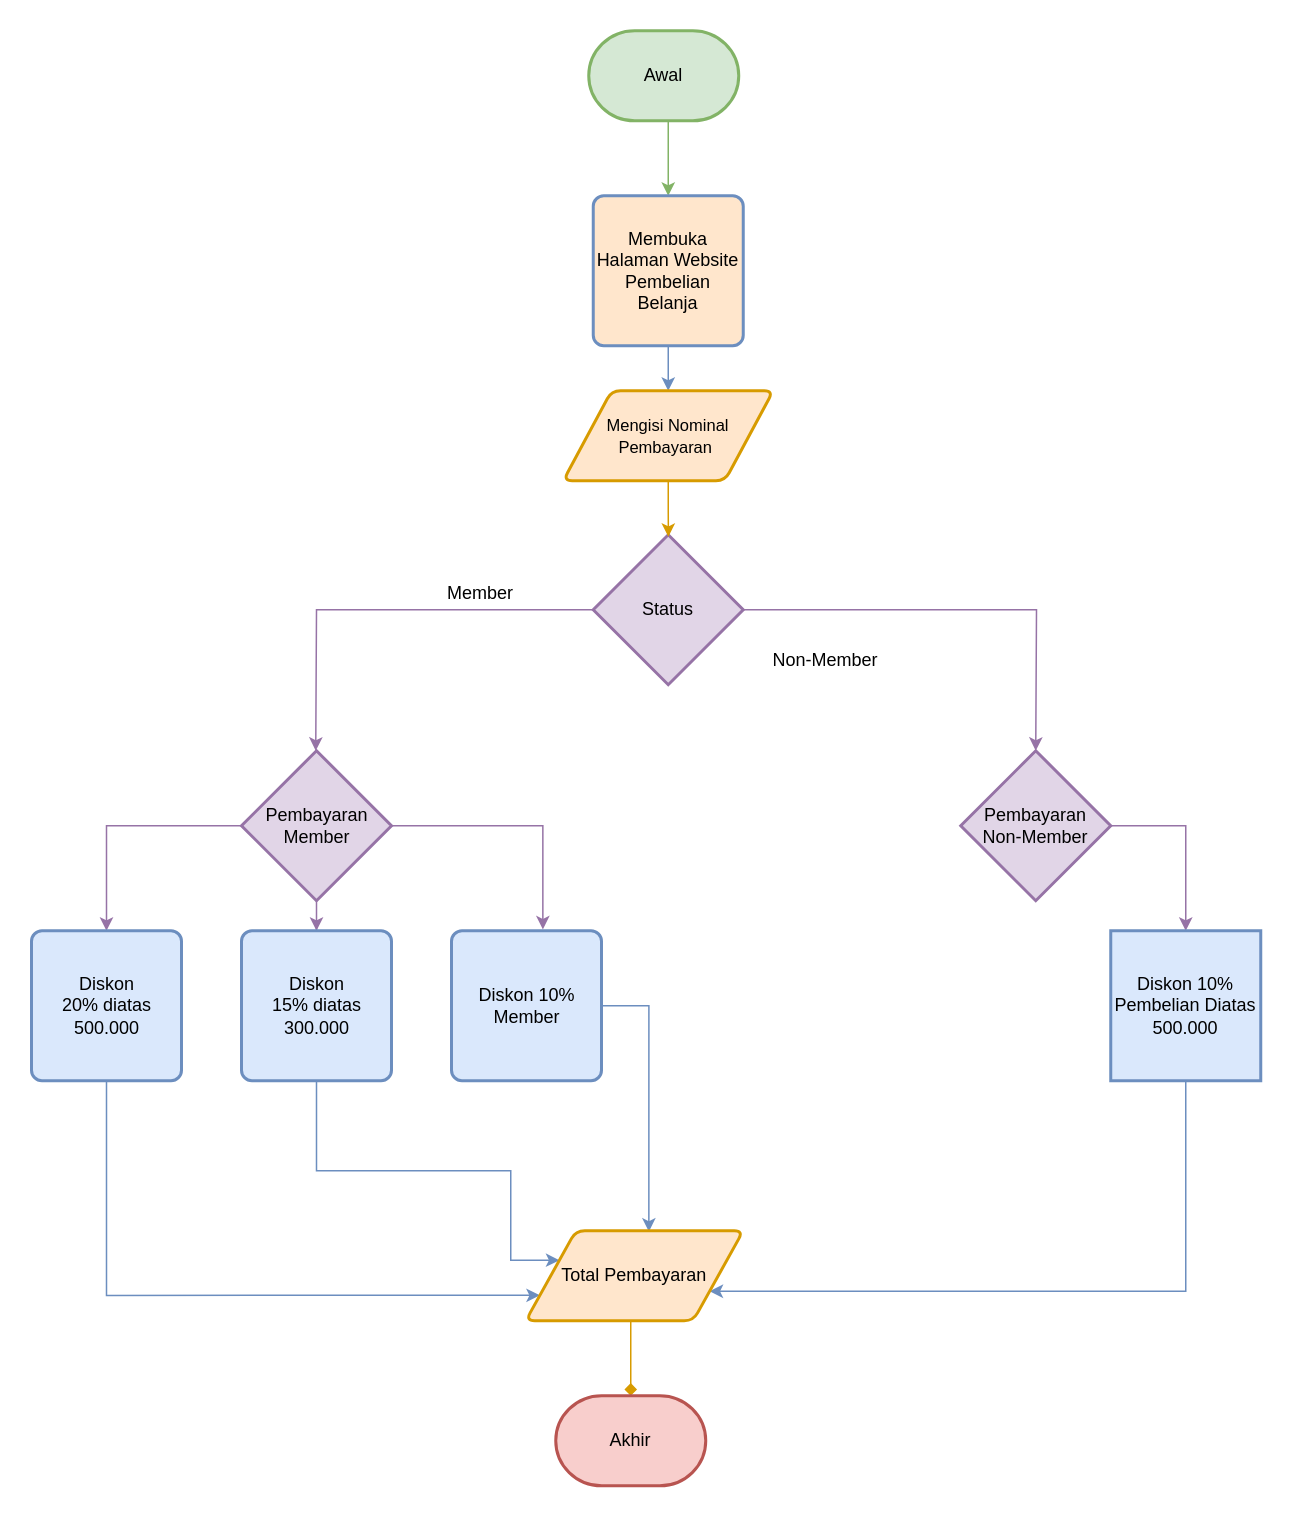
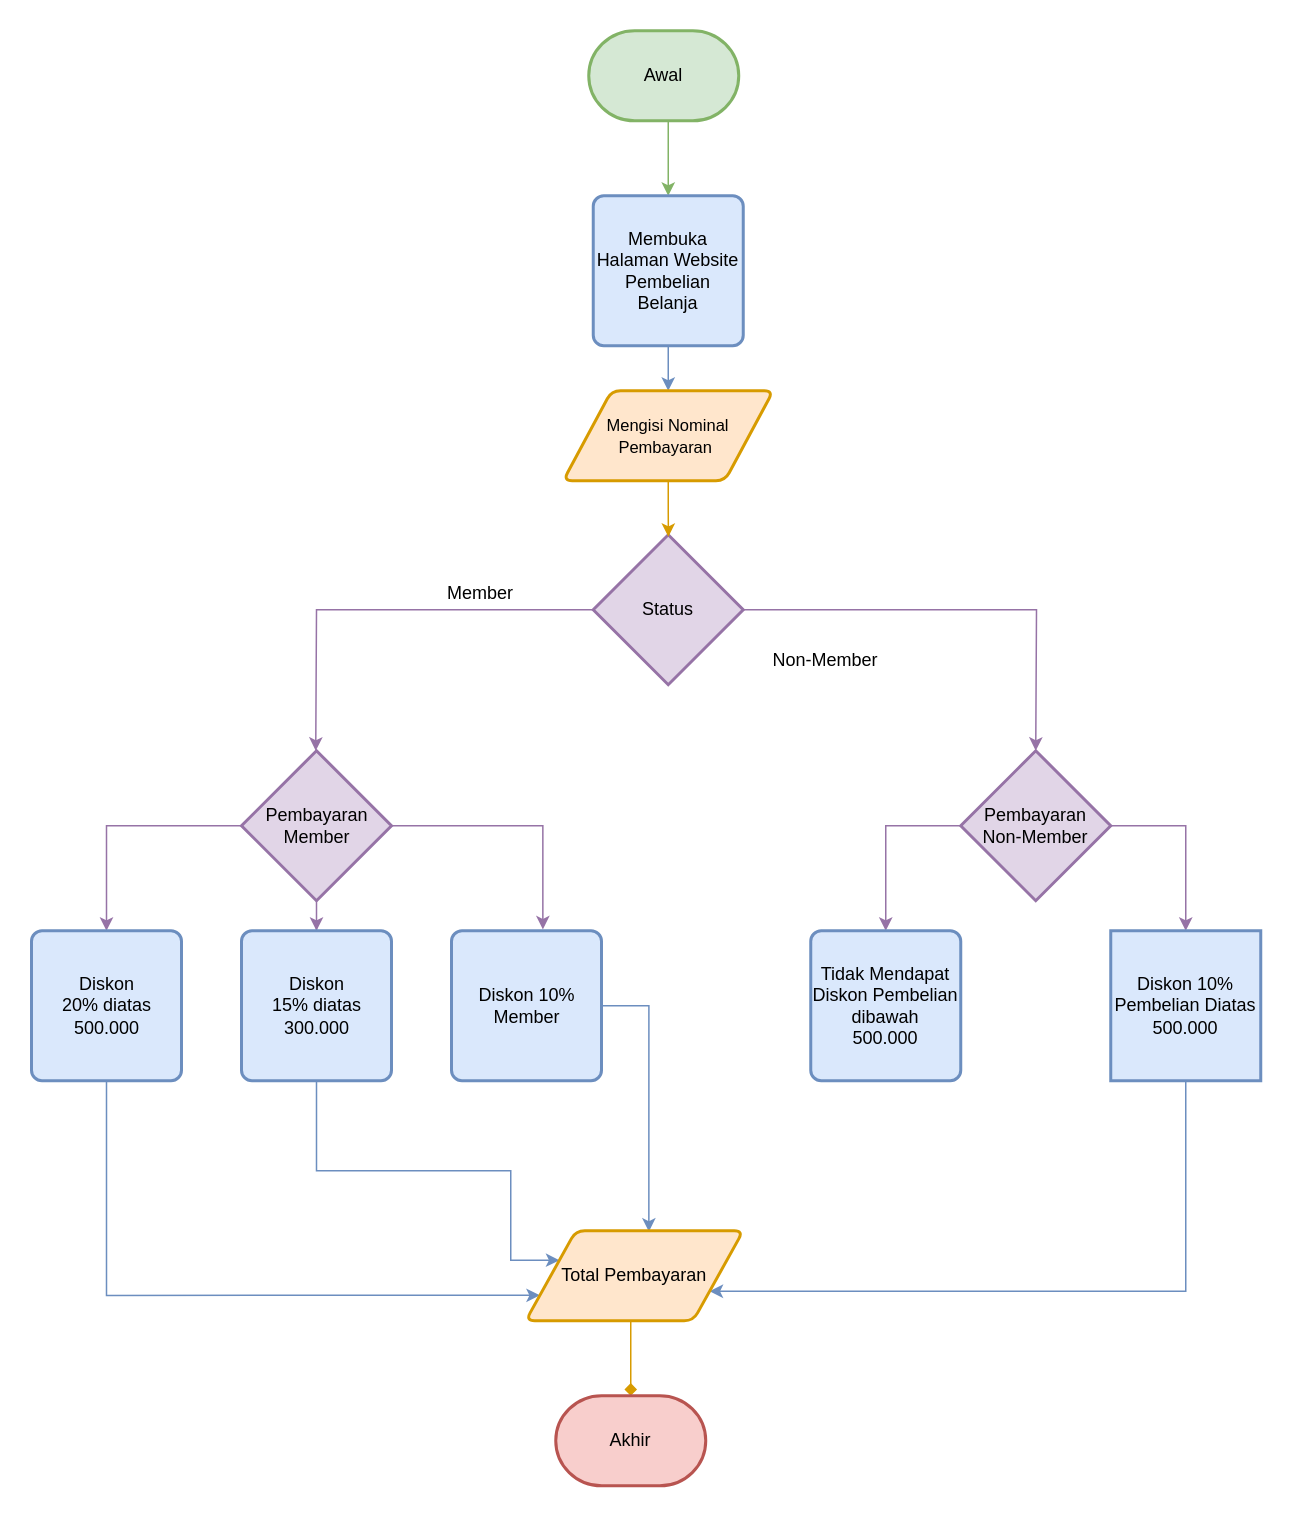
node "Membuka Halaman Website Pembelian Belanja": fillcolor #ffe6cc -> #dae8fc
edge "Pembayaran Non-Member" -> "Tidak Mendapat Diskon Pembelian dibawah 500.000": added
node "Tidak Mendapat Diskon Pembelian dibawah 500.000": added
